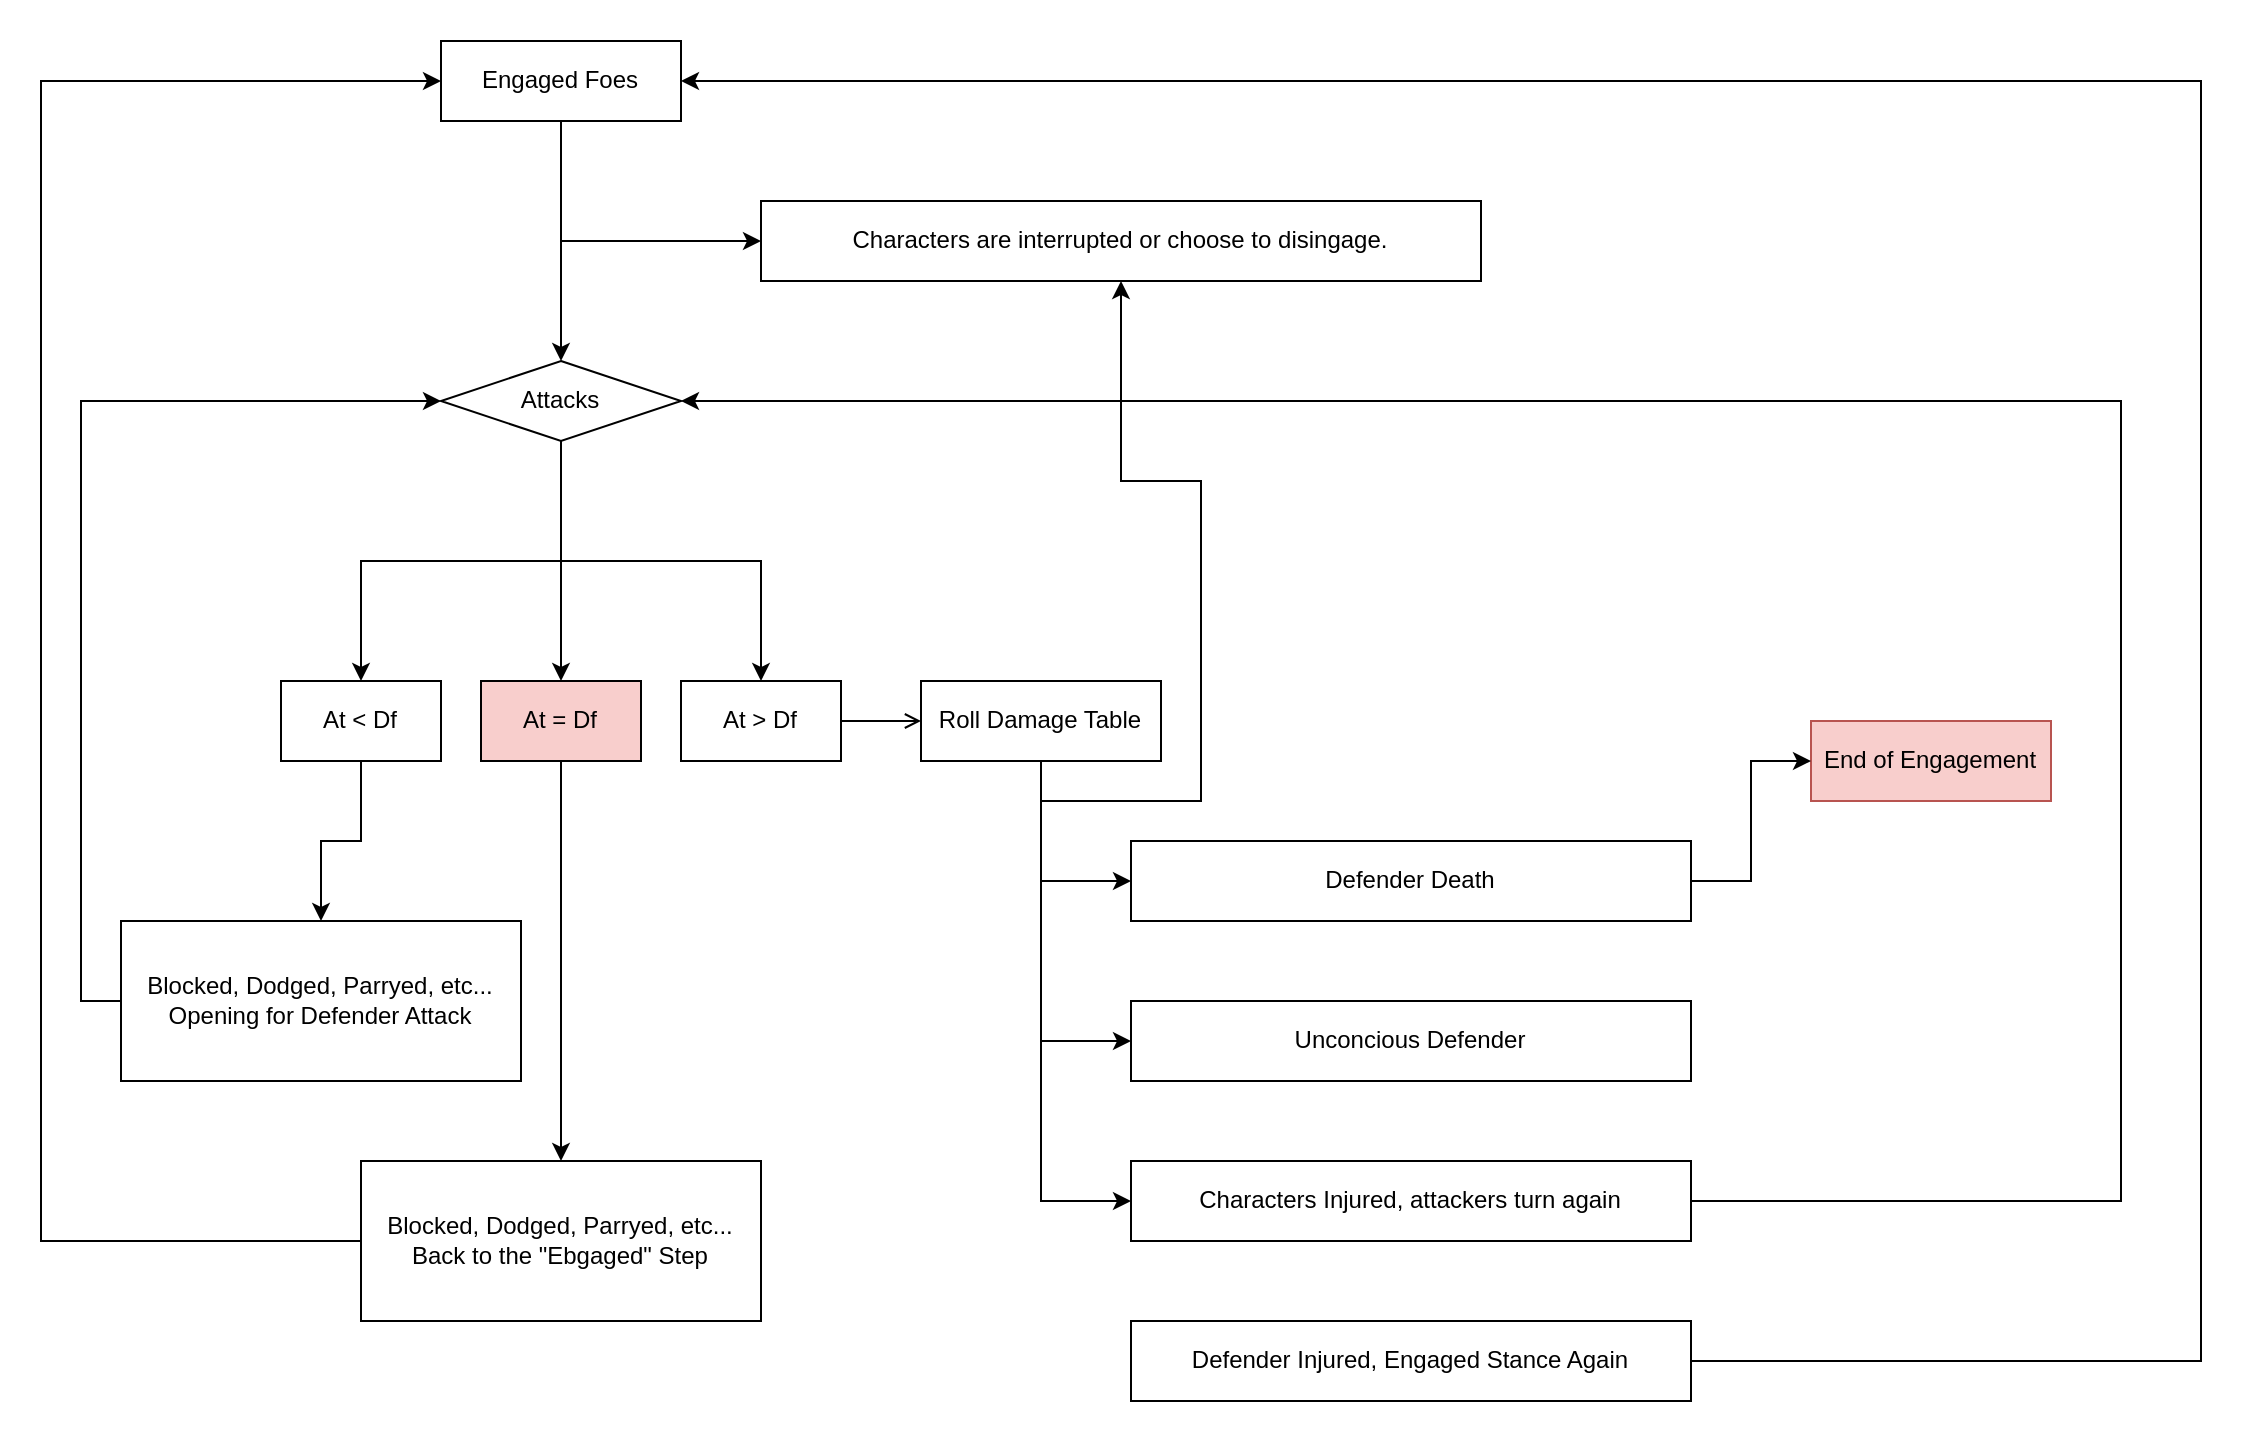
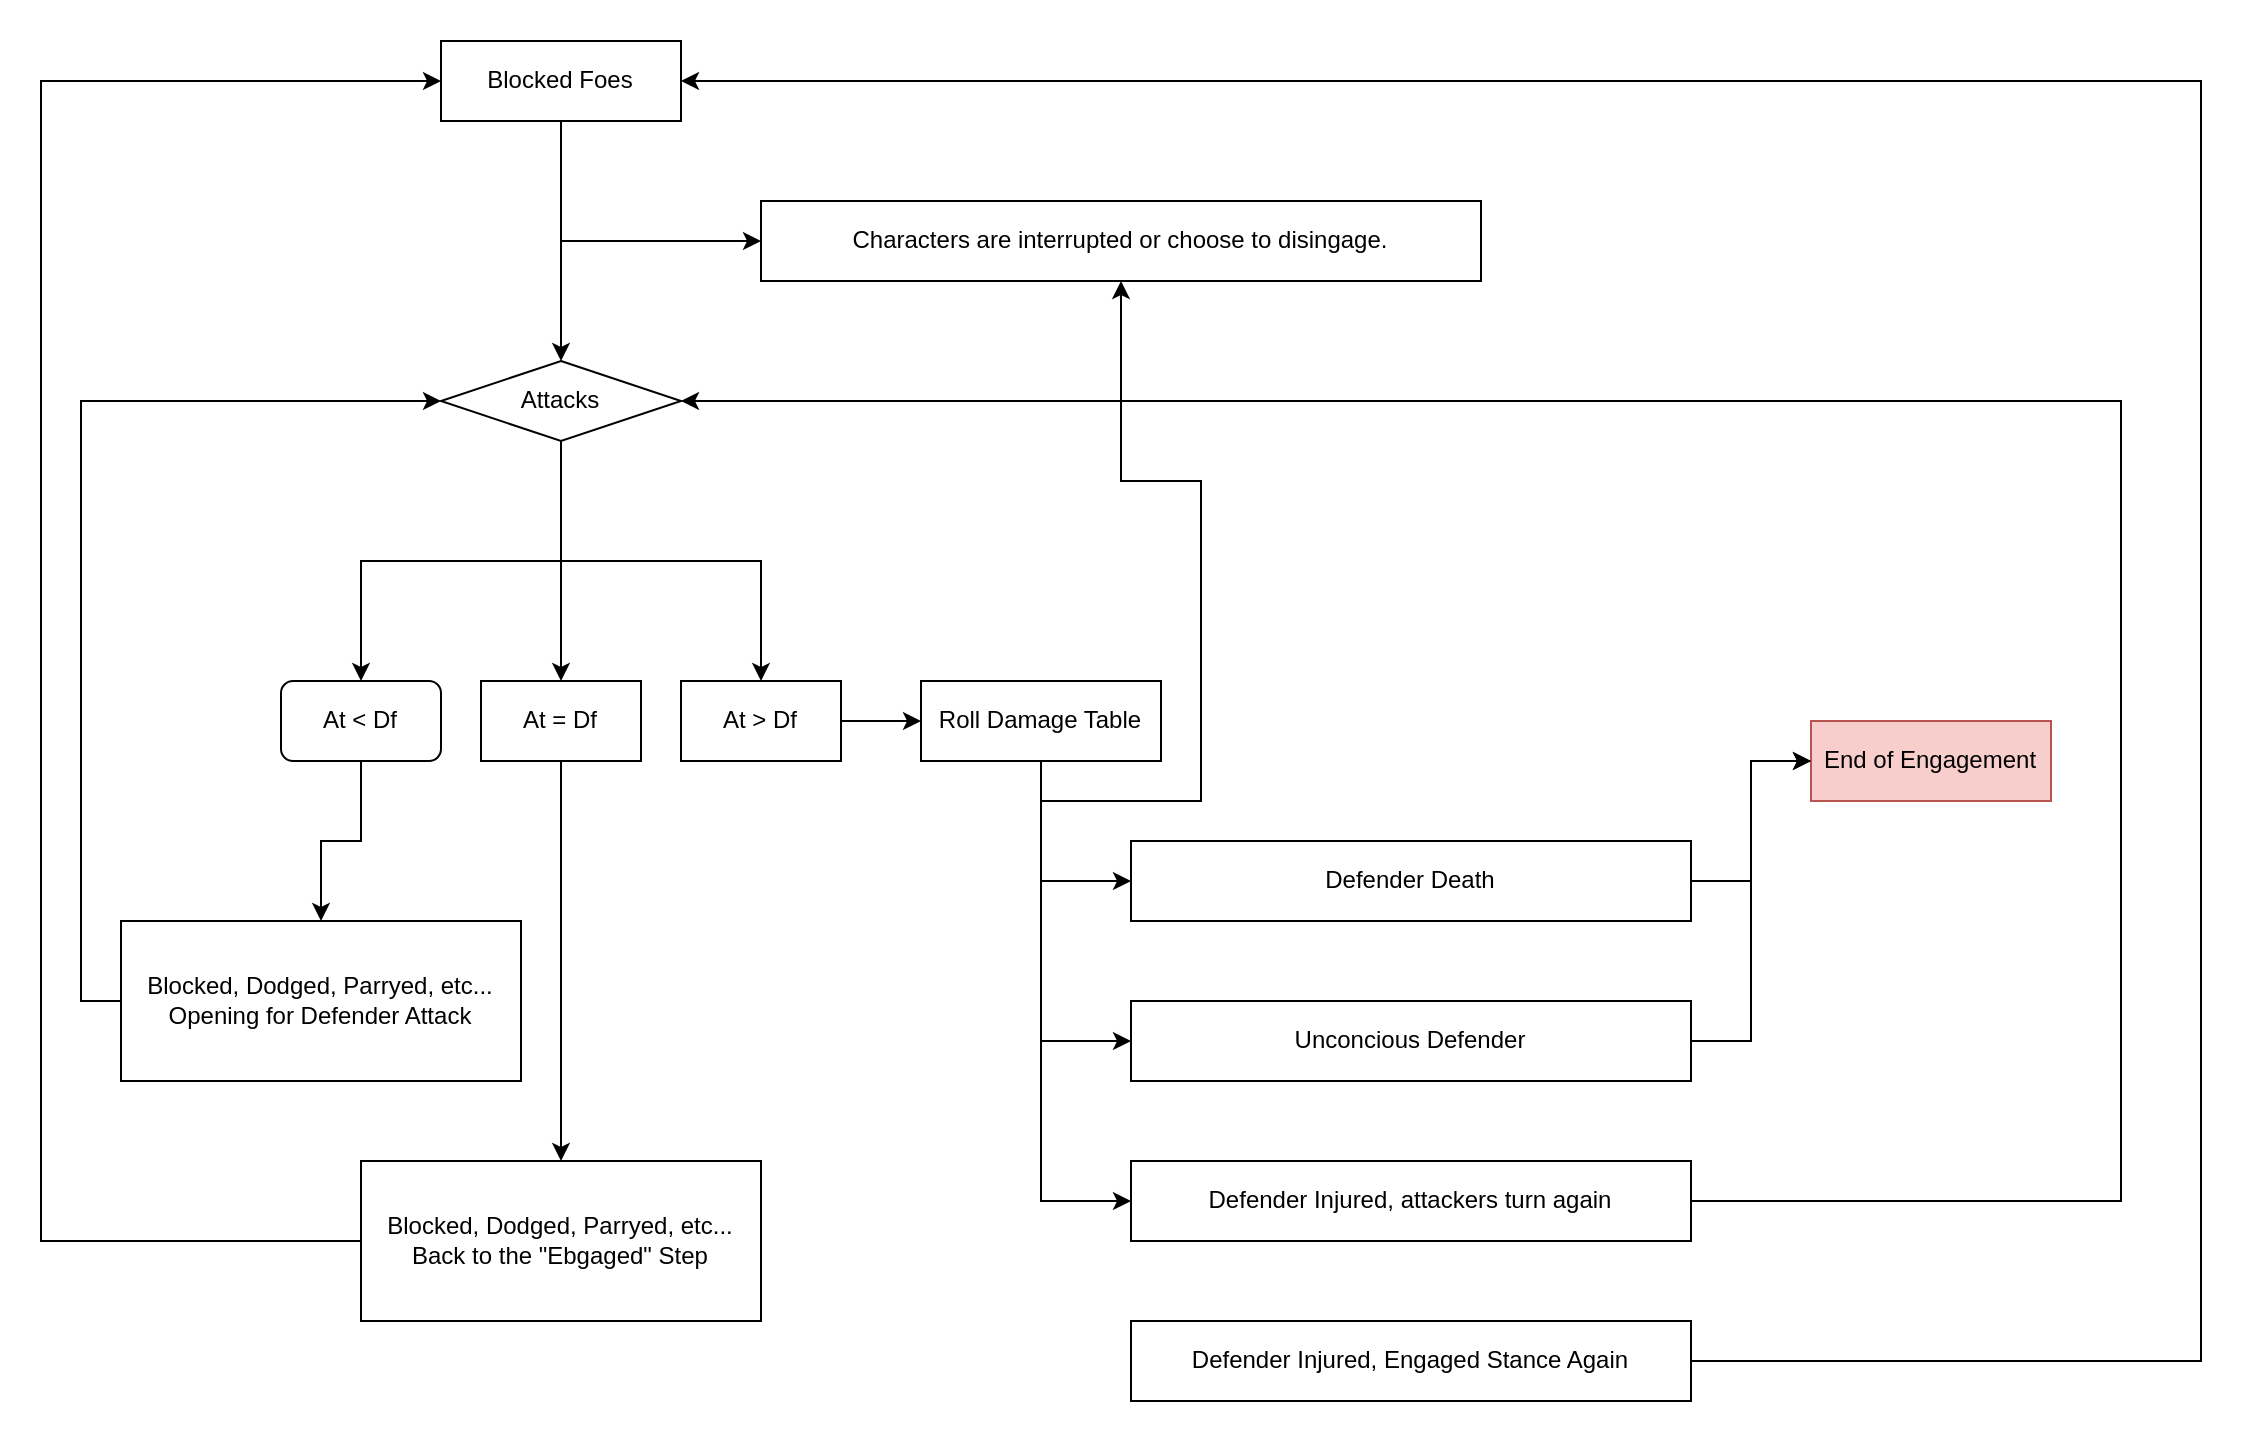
node "Engaged Foes": label "Engaged Foes" -> "Blocked Foes"
node "At < Df": shape rectangle -> rounded rectangle
node "At = Df": fillcolor #f8cecc -> #ffffff
edge "At > Df" -> "Roll Damage Table": arrowhead open -> classic
edge "Unconcious Defender" -> "End of Engagement": added
node "Characters Injured, attackers turn again": label "Characters Injured, attackers turn again" -> "Defender Injured, attackers turn again"
